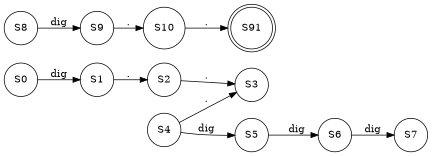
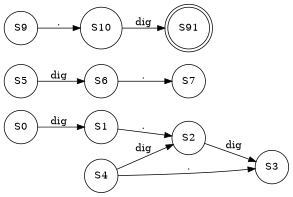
edge "S10" -> "S91": label "." -> "dig"
node "S8": removed
edge "S2" -> "S3": label "." -> "dig"
edge "S6" -> "S7": label "dig" -> "."
edge "S4" -> "S5": now "S4" -> "S2"
